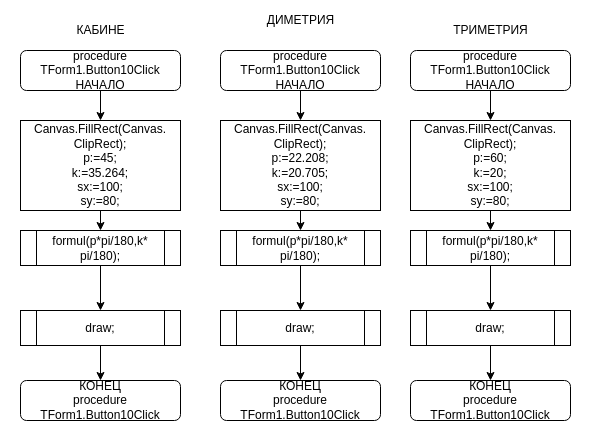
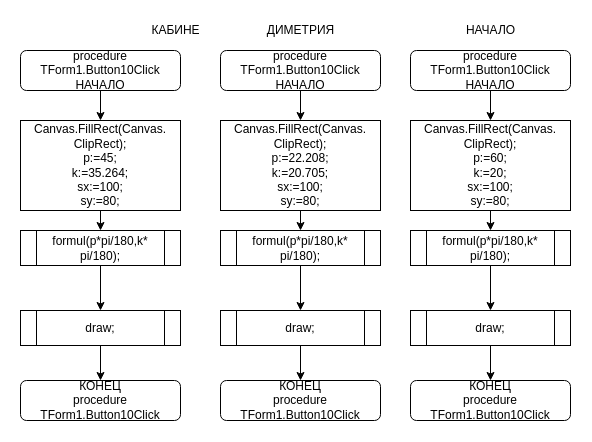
node "ДИМЕТРИЯ": moved (301, 21) -> (301, 31)
node "КАБИНЕ": moved (101, 31) -> (176, 31)
node "ТРИМЕТРИЯ": label "ТРИМЕТРИЯ" -> "НАЧАЛО"
